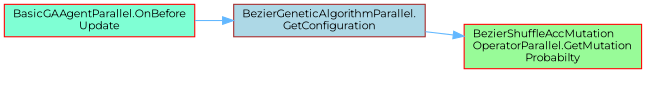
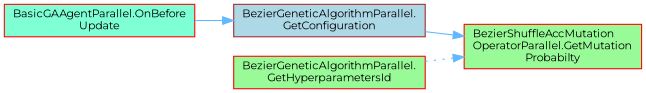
node "BezierGeneticAlgorithmParallel. GetHyperparametersId": added
